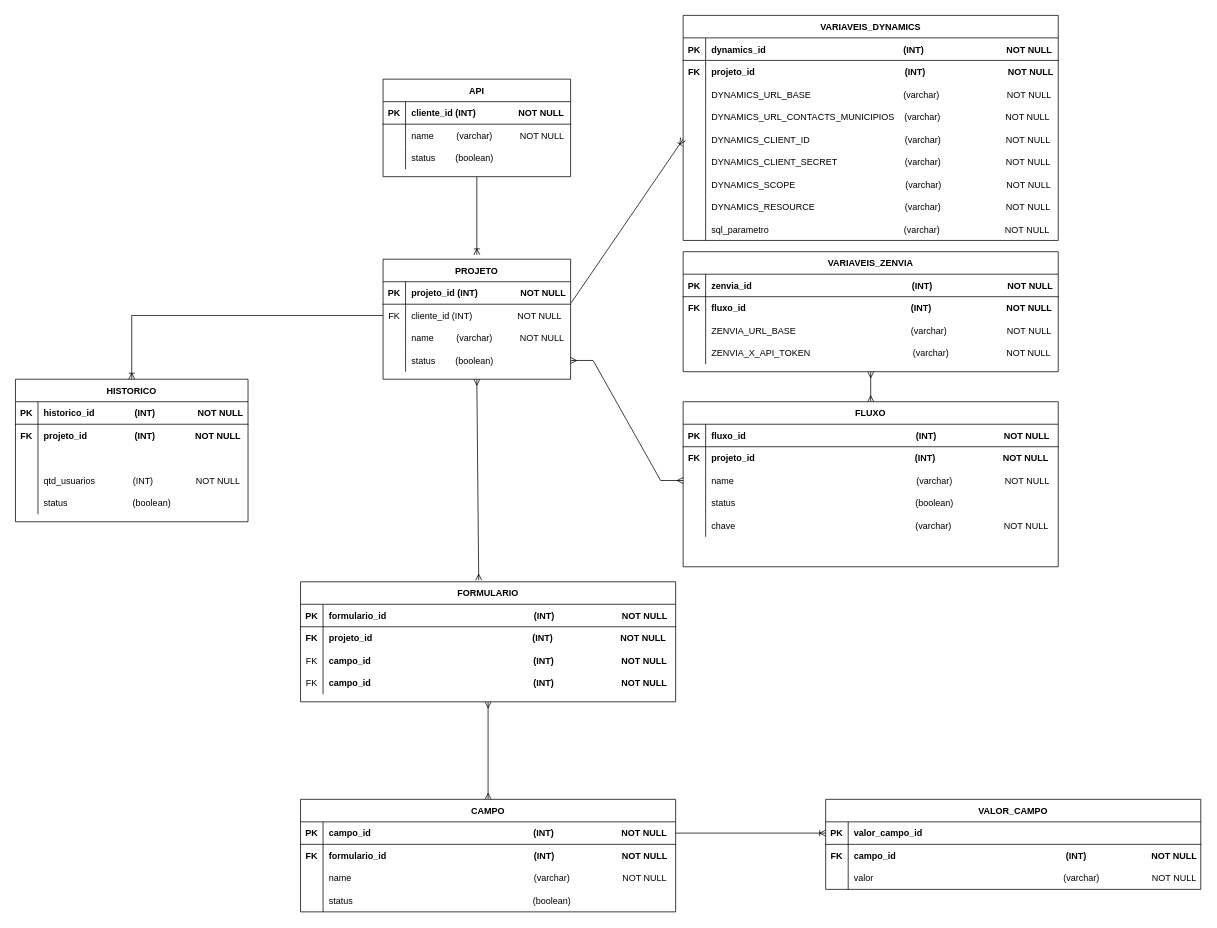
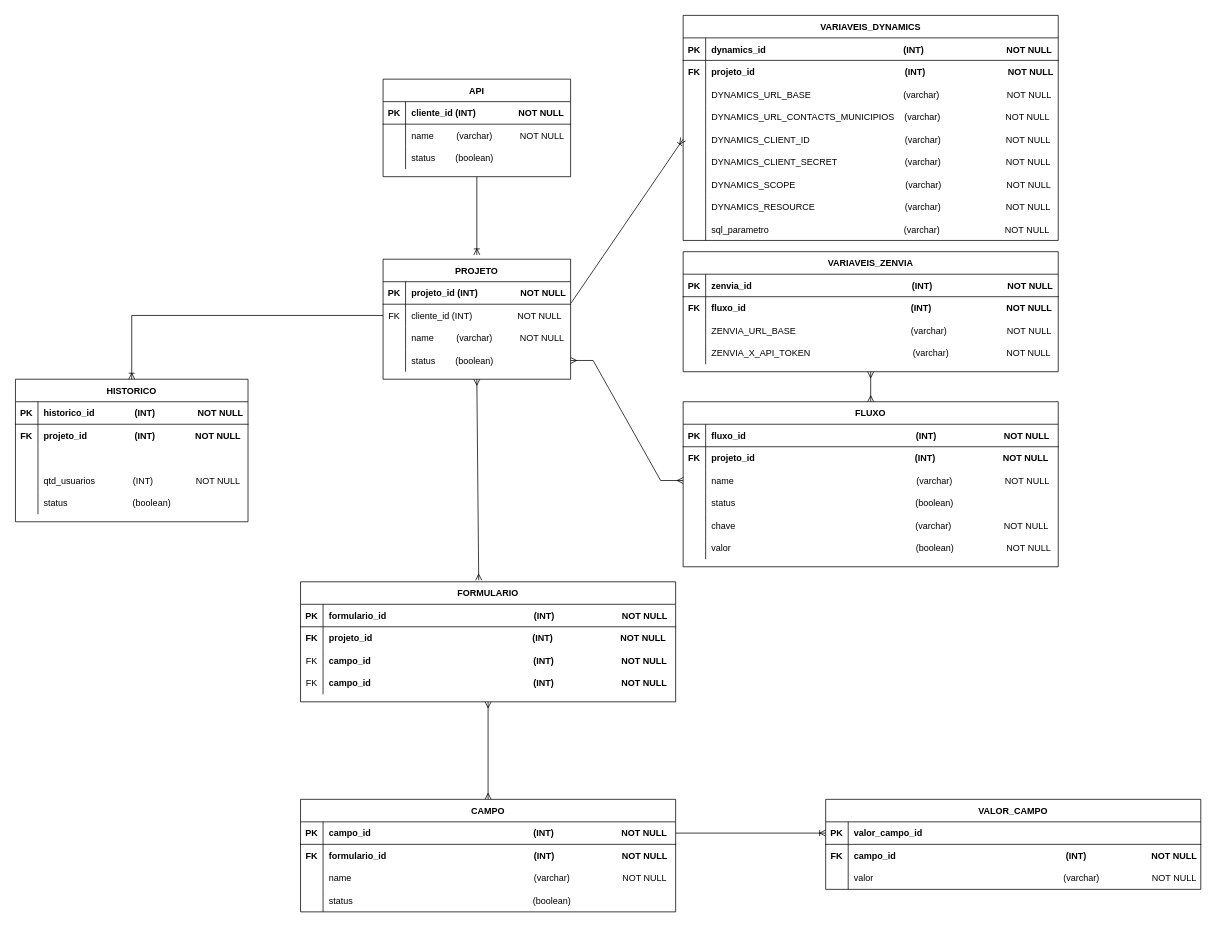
node "valor (boolean) NOT NULL": added
